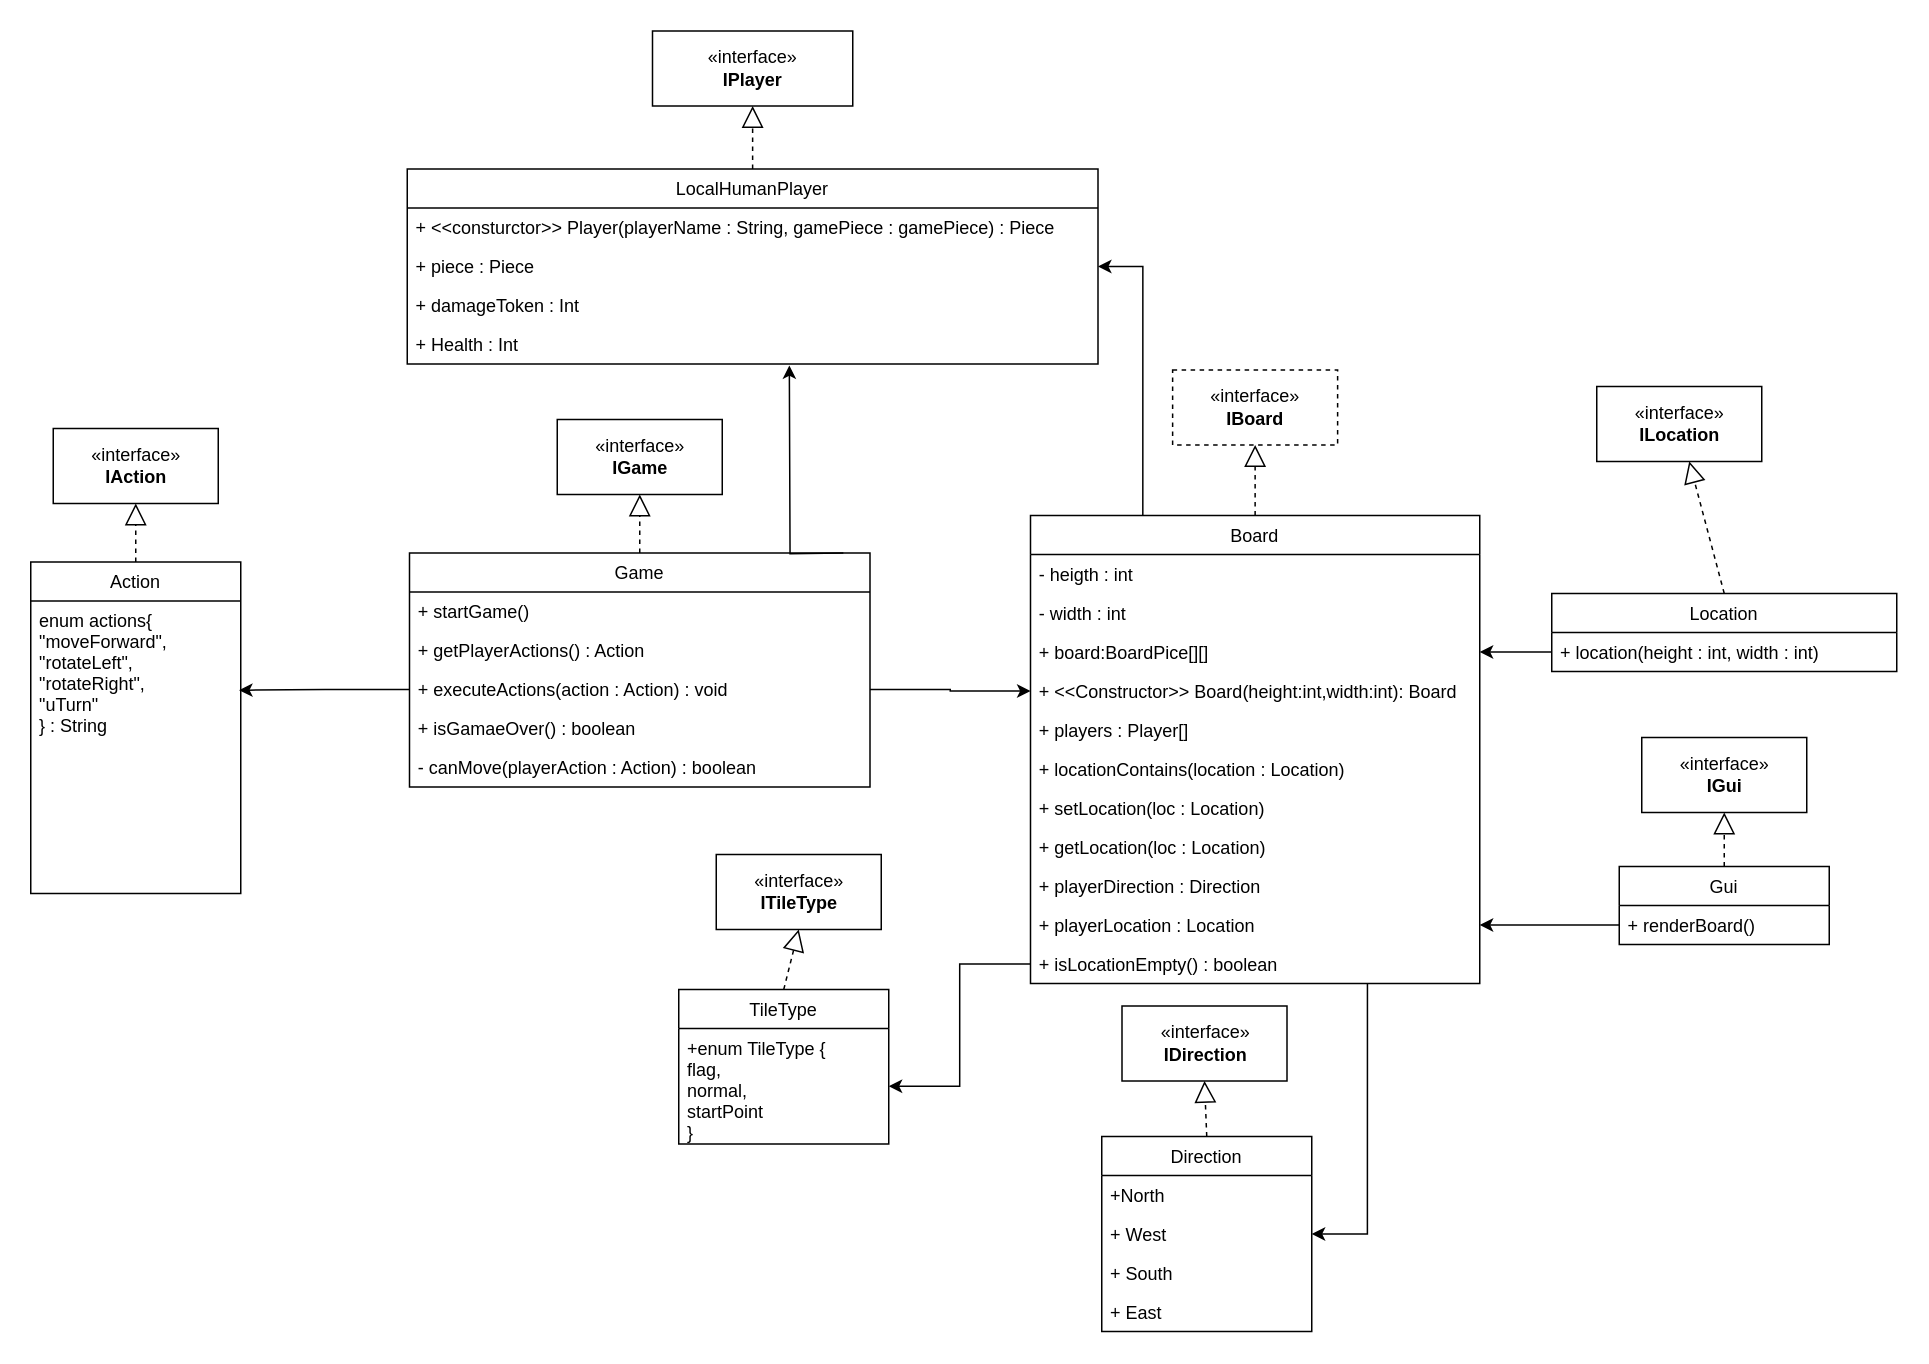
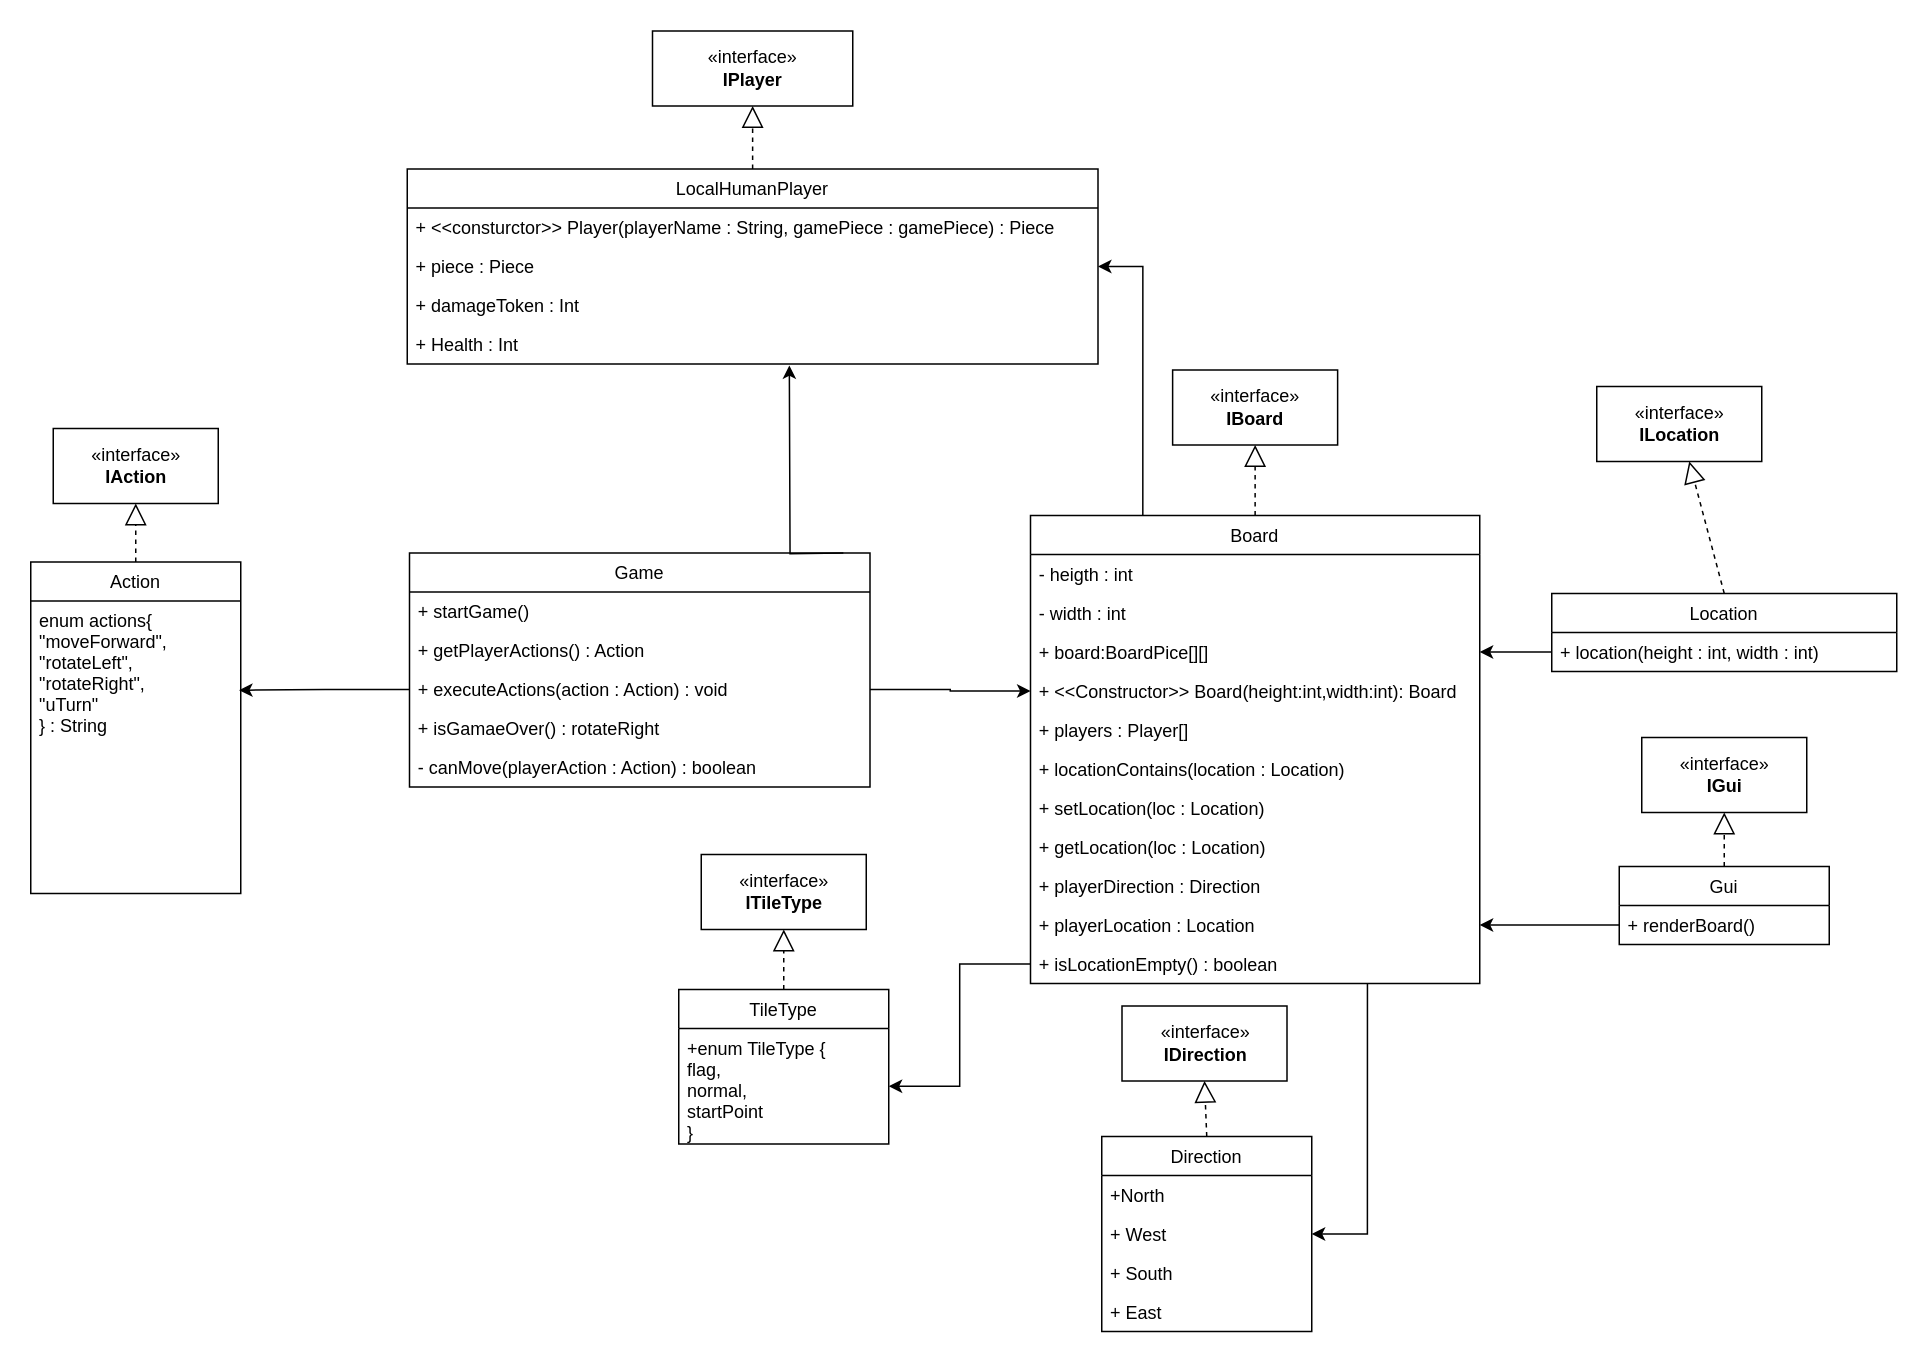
node "«interface» IBoard": style dashed -> solid
node "«interface» IGame": removed
edge "Game" -> "«interface» IGame": removed
node "+ isGamaeOver() : boolean": label "+ isGamaeOver() : boolean" -> "+ isGamaeOver() : rotateRight"
node "«interface» ITileType": moved (799, 892) -> (784, 892)
